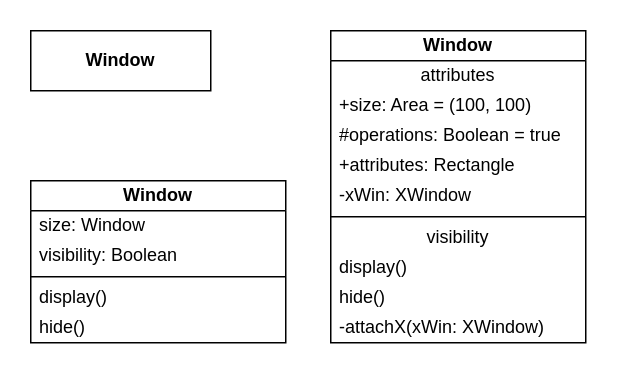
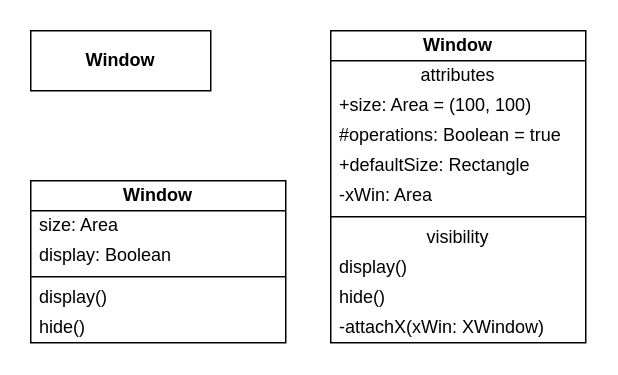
node "+attributes: Rectangle": label "+attributes: Rectangle" -> "+defaultSize: Rectangle"
node "-xWin: XWindow": label "-xWin: XWindow" -> "-xWin: Area"
node "size: Window": label "size: Window" -> "size: Area"
node "visibility: Boolean": label "visibility: Boolean" -> "display: Boolean"
